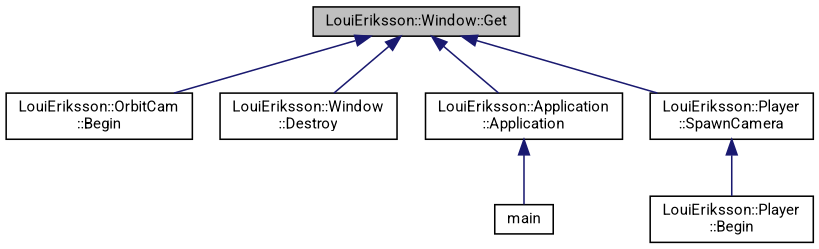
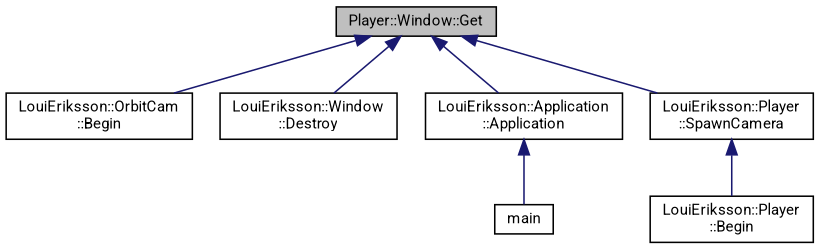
node "LouiEriksson::Window::Get": label "LouiEriksson::Window::Get" -> "Player::Window::Get"
